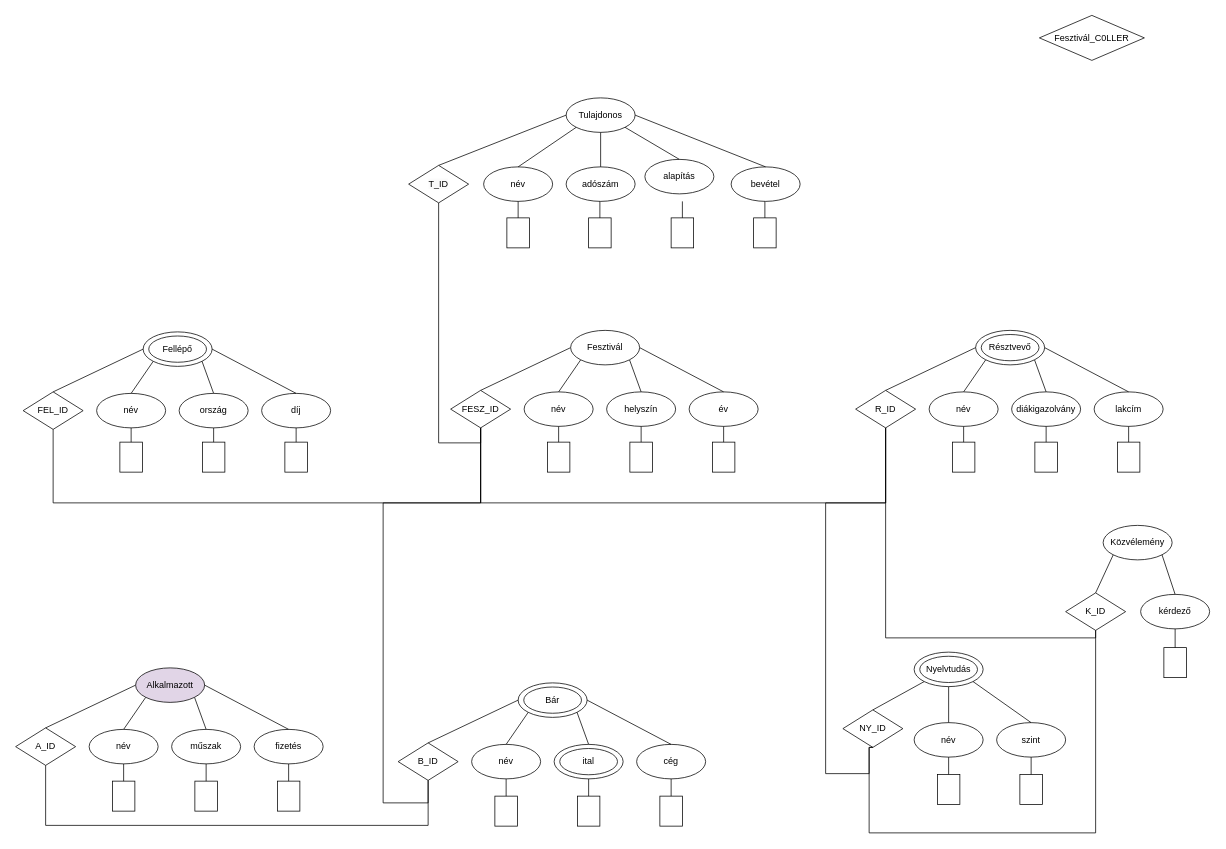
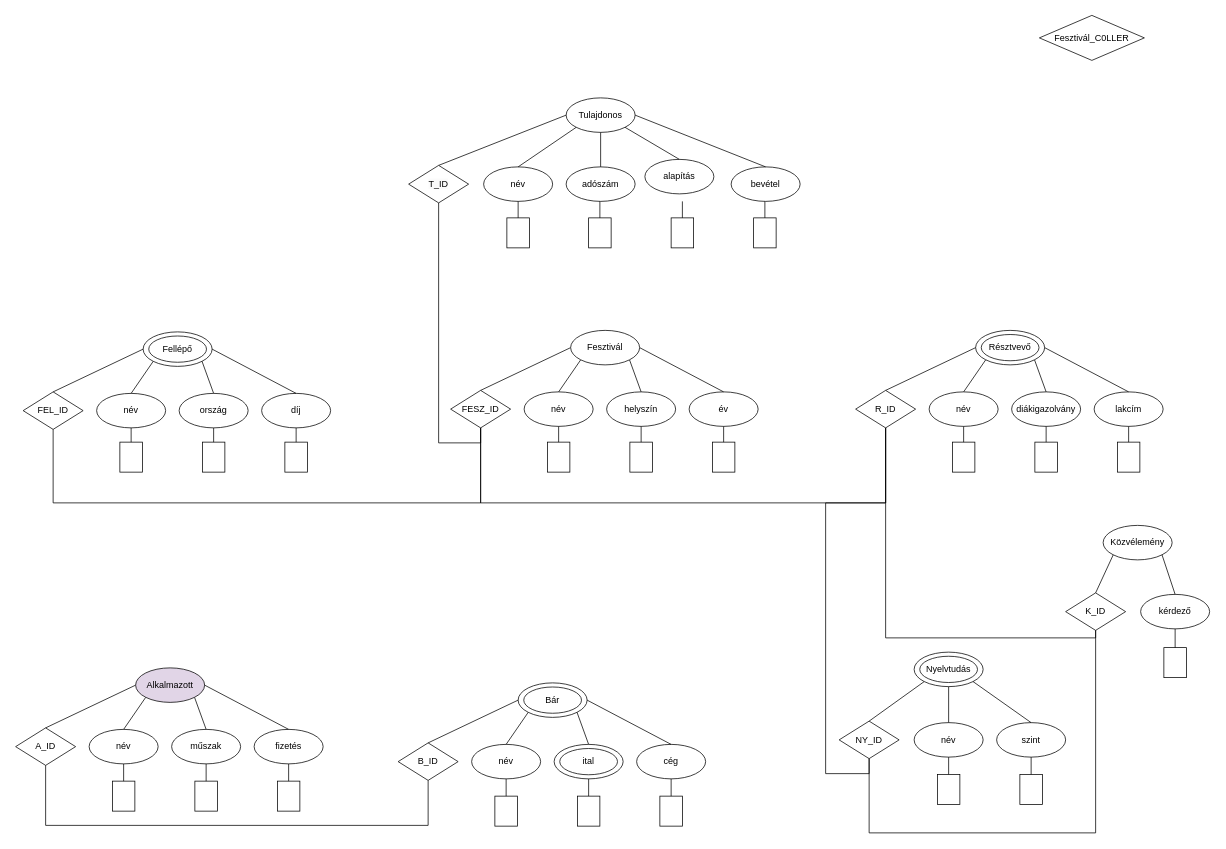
edge "FESZ_ID" -- "B_ID": removed
node "NY_ID": moved (873, 729) -> (869, 740)
